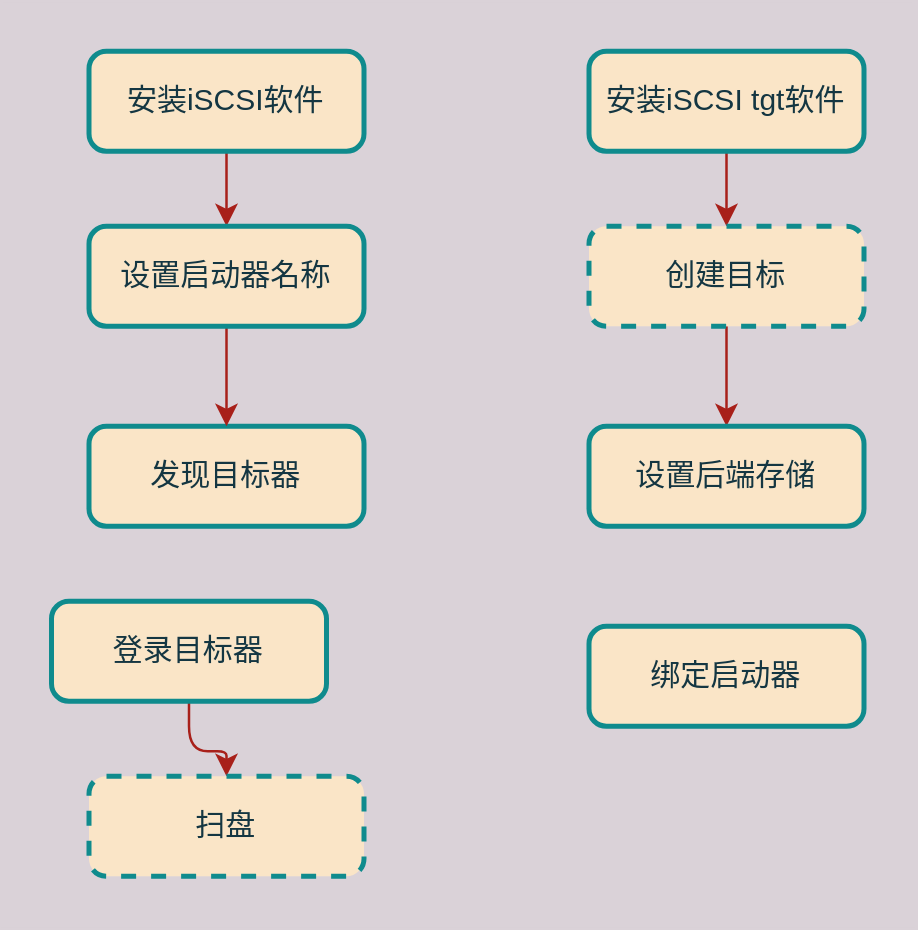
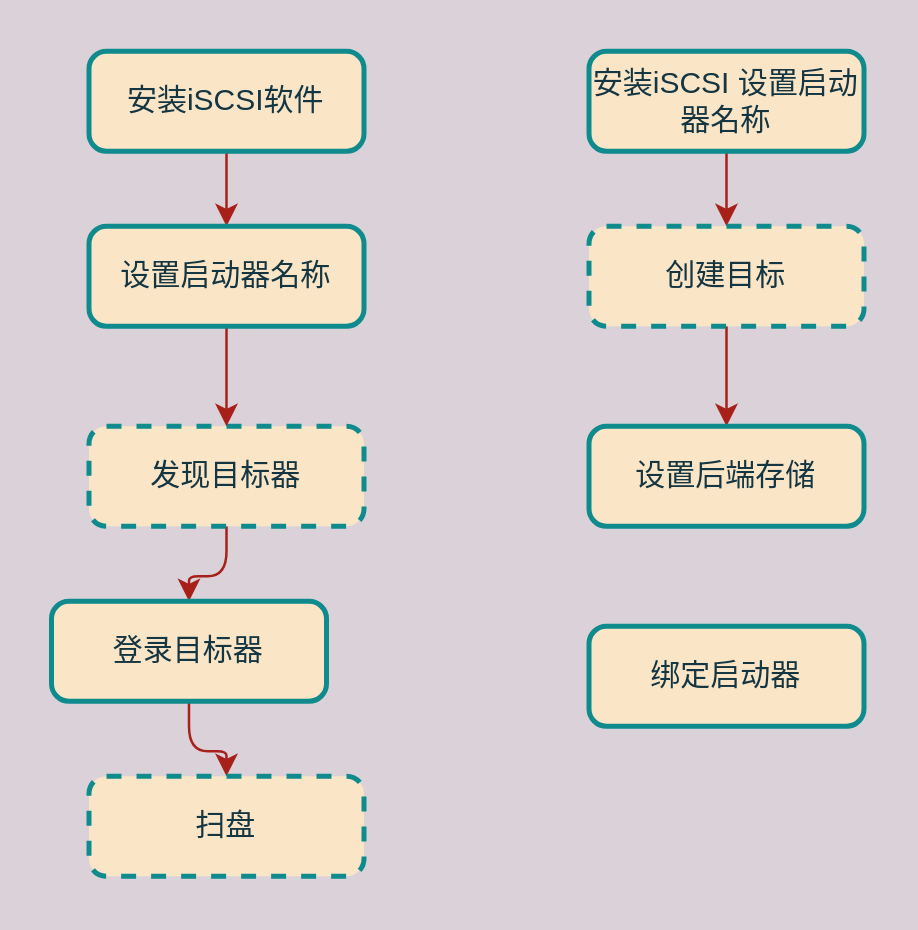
node "安装iSCSI tgt软件": label "安装iSCSI tgt软件" -> "安装iSCSI 设置启动器名称"
node "发现目标器": style solid -> dashed
edge "发现目标器" -> "登录目标器": added
